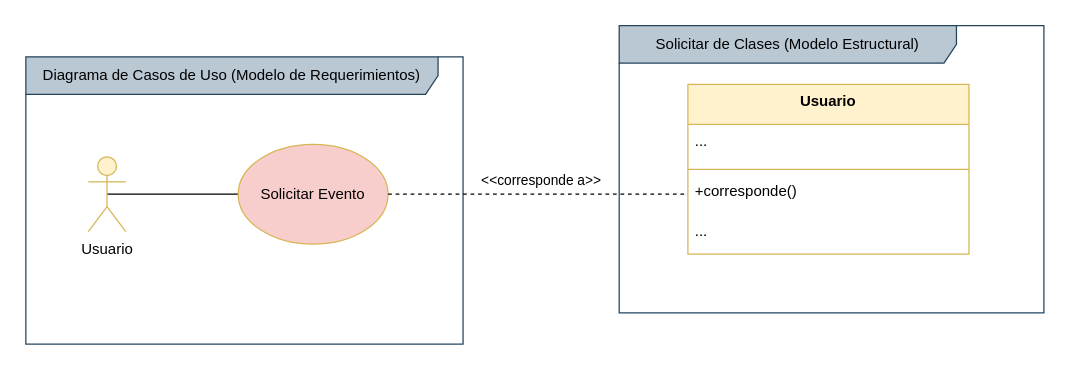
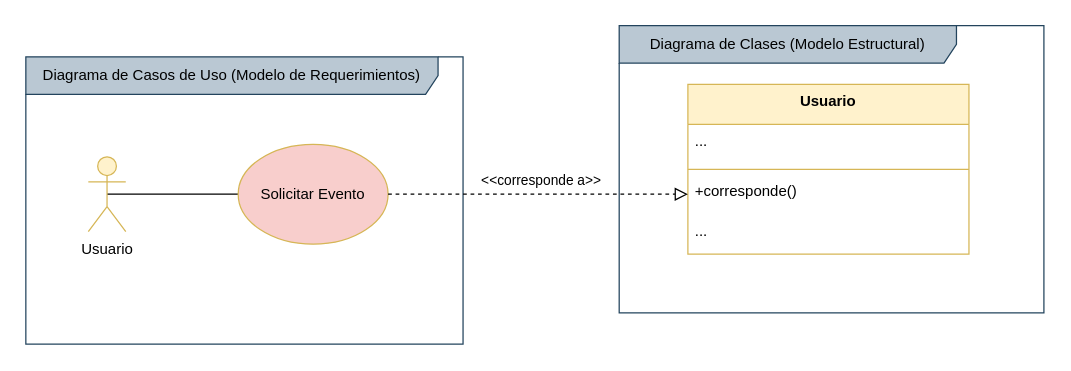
node "Solicitar de Clases (Modelo Estructural)": label "Solicitar de Clases (Modelo Estructural)" -> "Diagrama de Clases (Modelo Estructural)"
edge "Solicitar Evento" -- "+corresponde()": arrowhead none -> block
